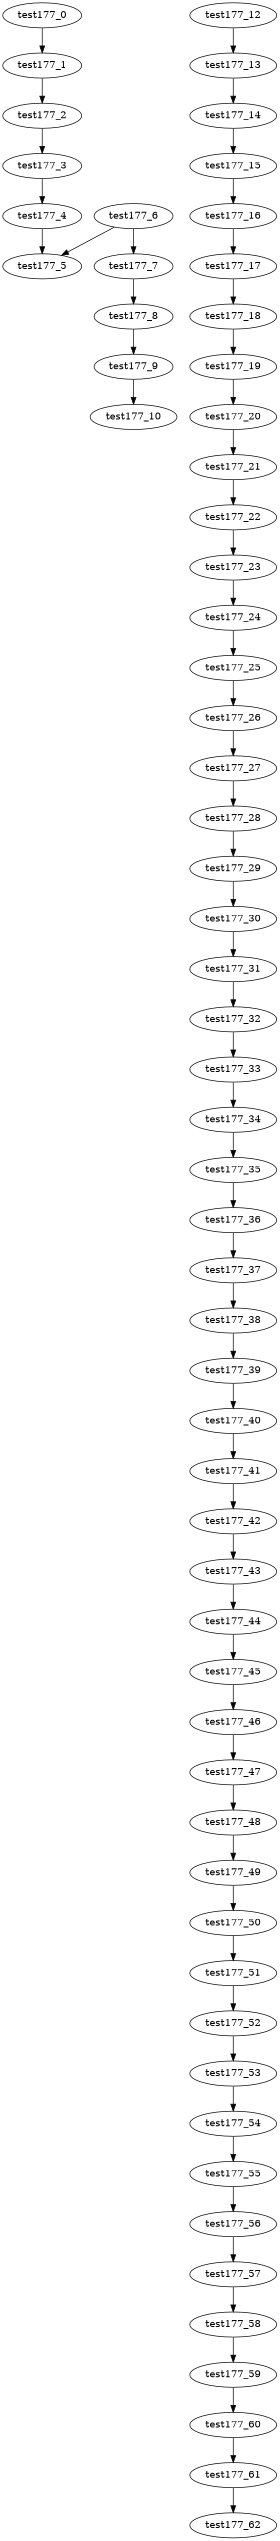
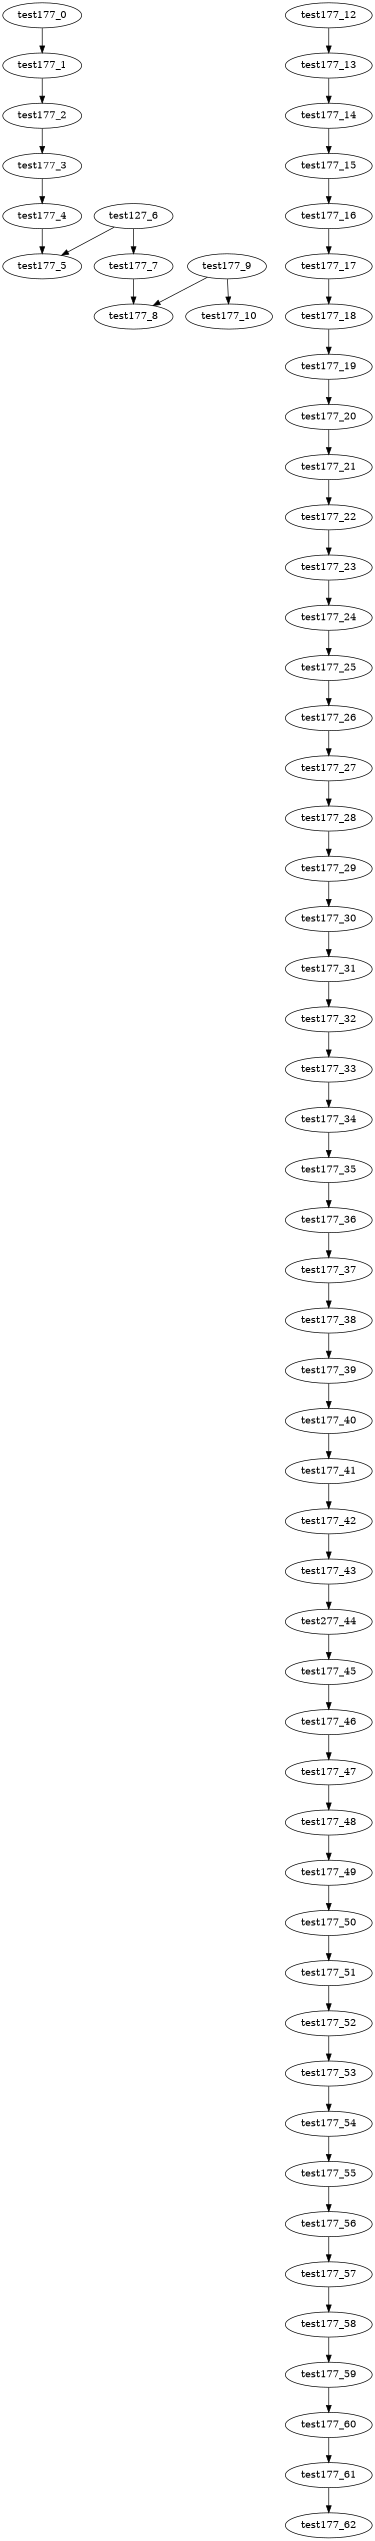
node "test177_6": label "test177_6" -> "test127_6"
edge "test177_8" -> "test177_9": reversed
node "test177_44": label "test177_44" -> "test277_44"
